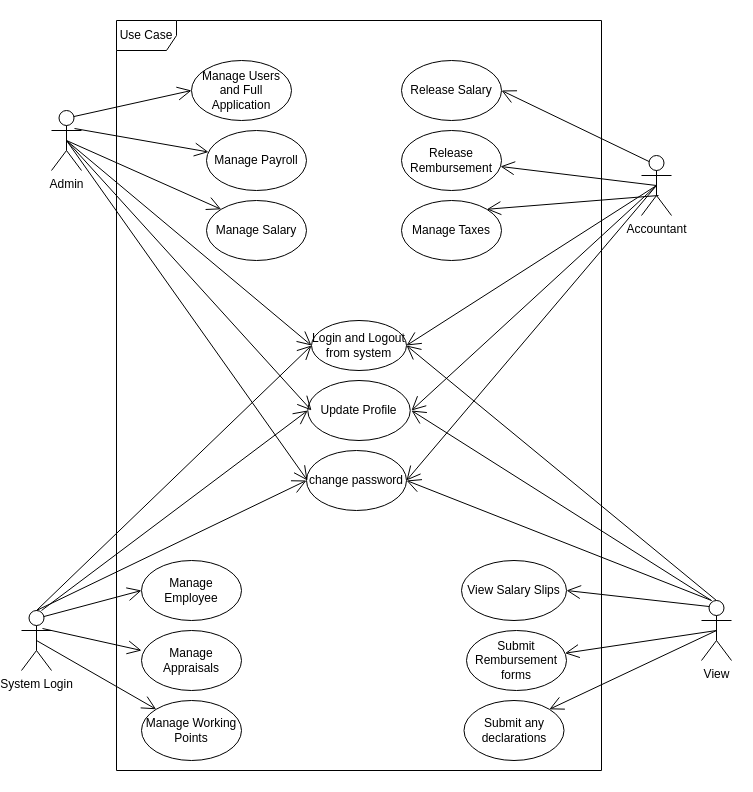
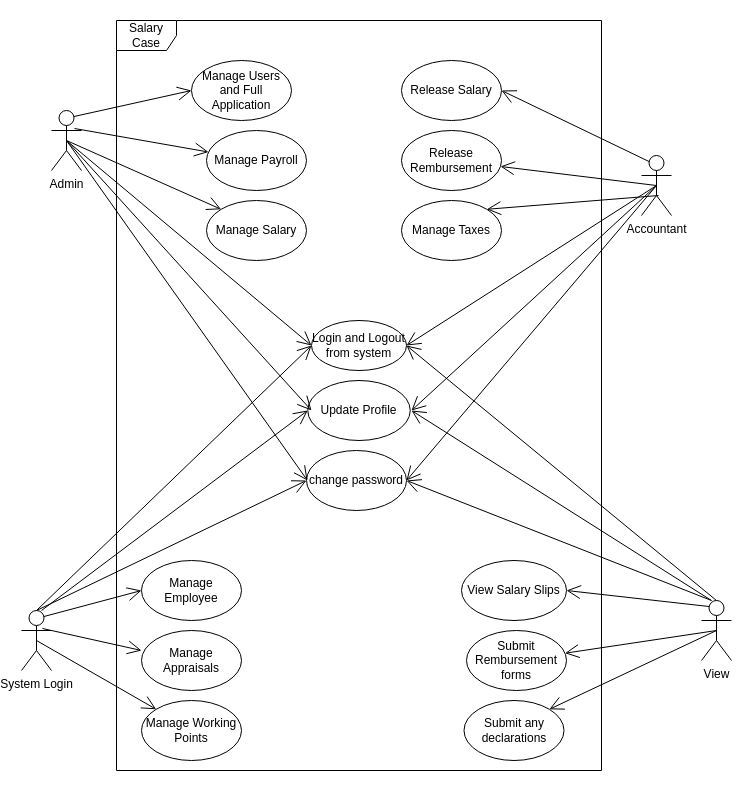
node "Use Case": label "Use Case" -> "Salary Case"
